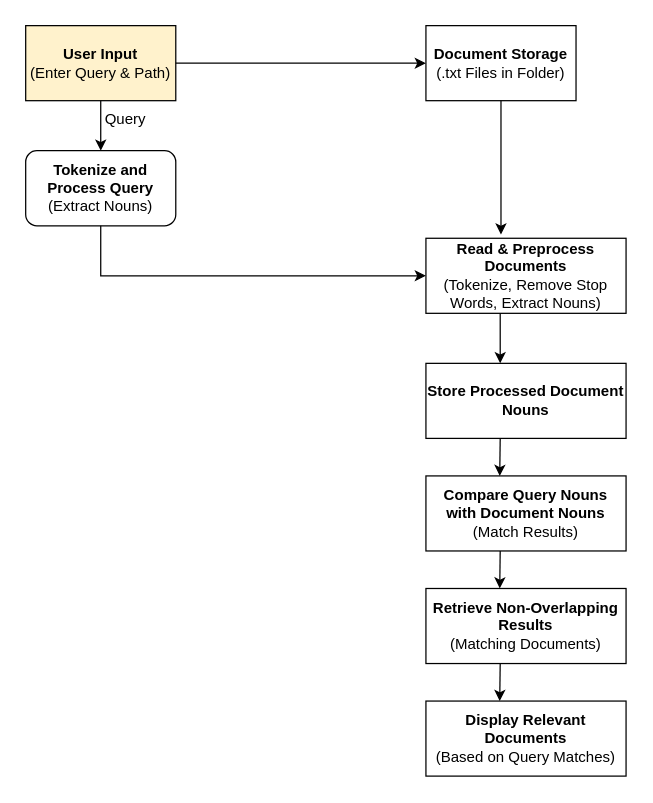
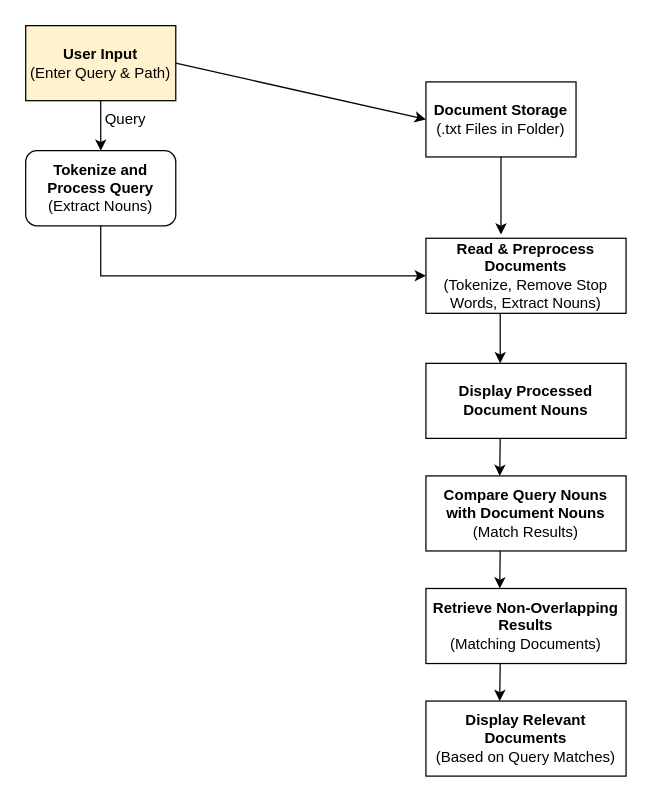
node "Document Storage (.txt Files in Folder)": moved (501, 63) -> (501, 119)
node "Store Processed Document Nouns": label "Store Processed Document Nouns" -> "Display Processed Document Nouns"
